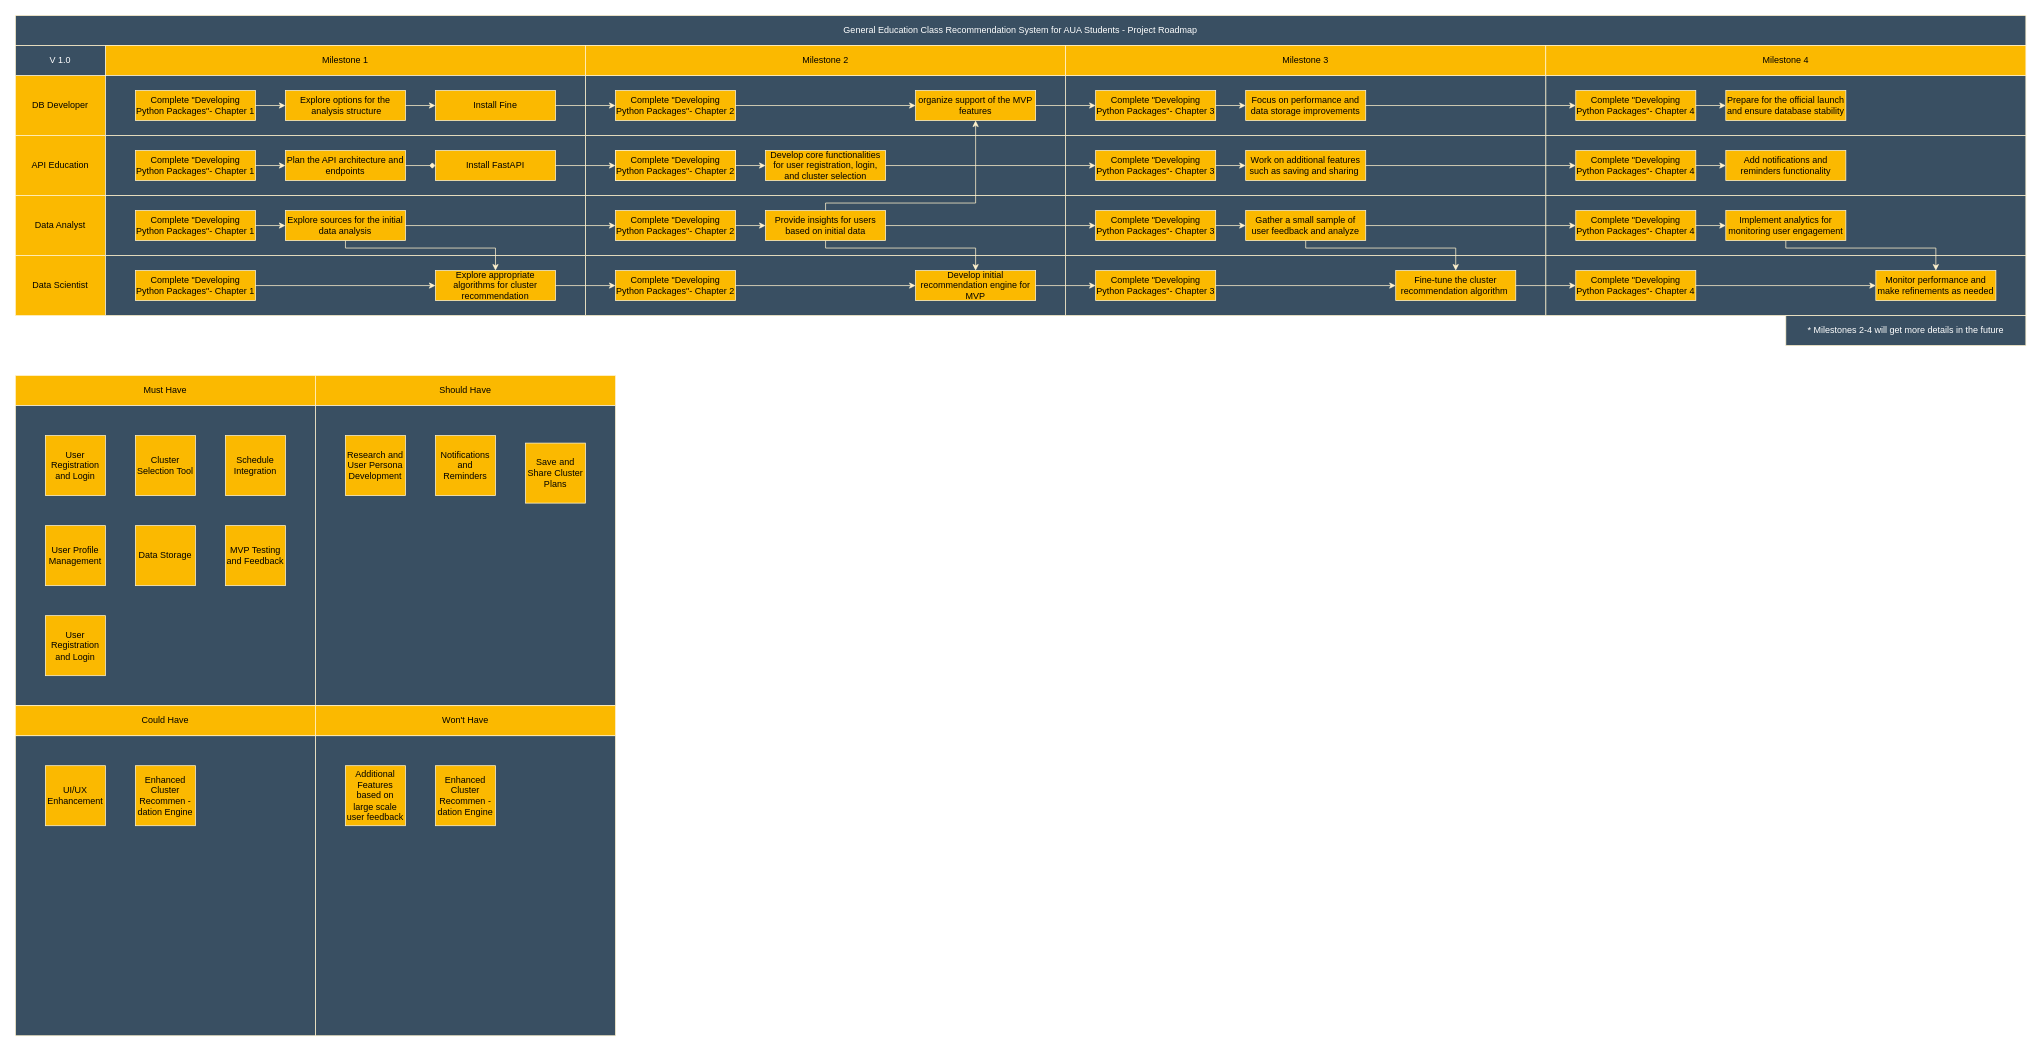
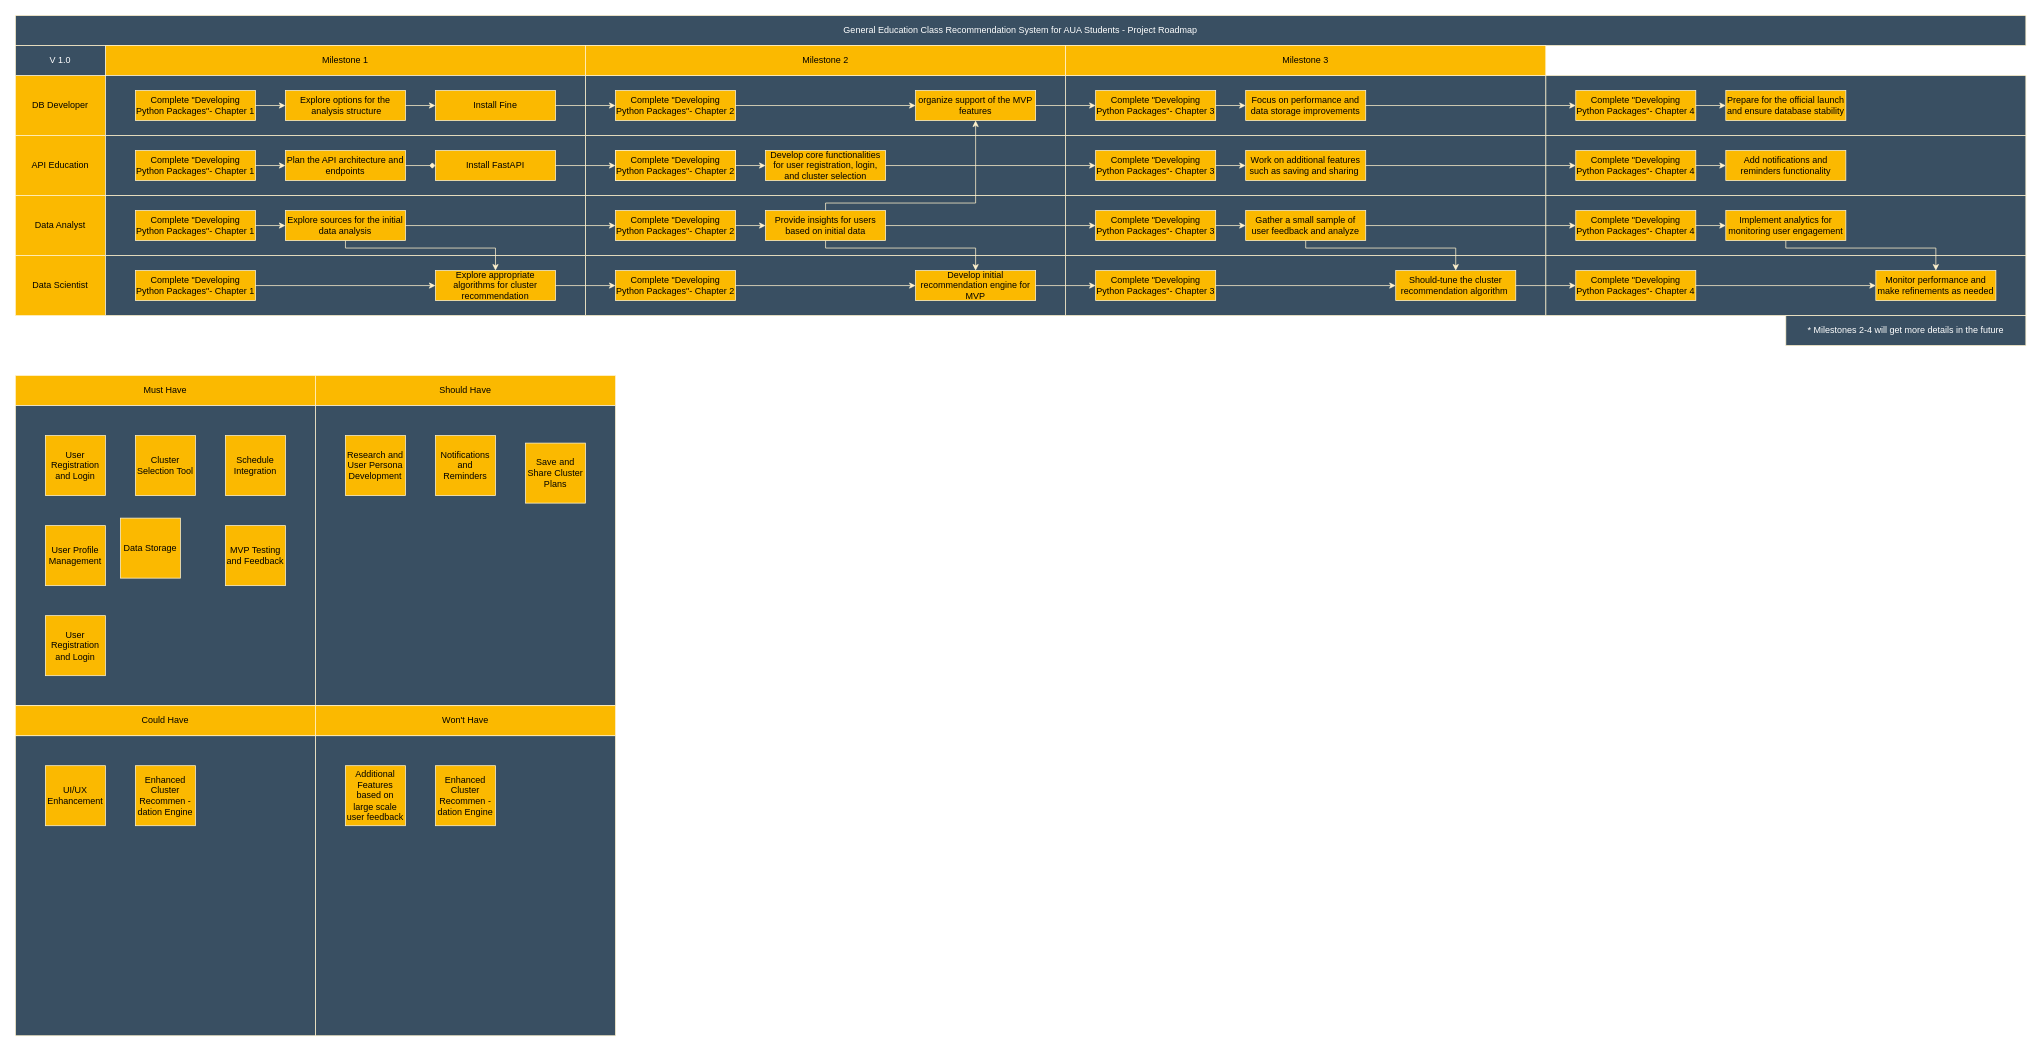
node "Milestone 4": removed
node "Fine-tune the cluster recommendation algorithm": label "Fine-tune the cluster recommendation algorithm" -> "Should-tune the cluster recommendation algorithm"
node "Data Storage": moved (165, 555) -> (150, 548)
